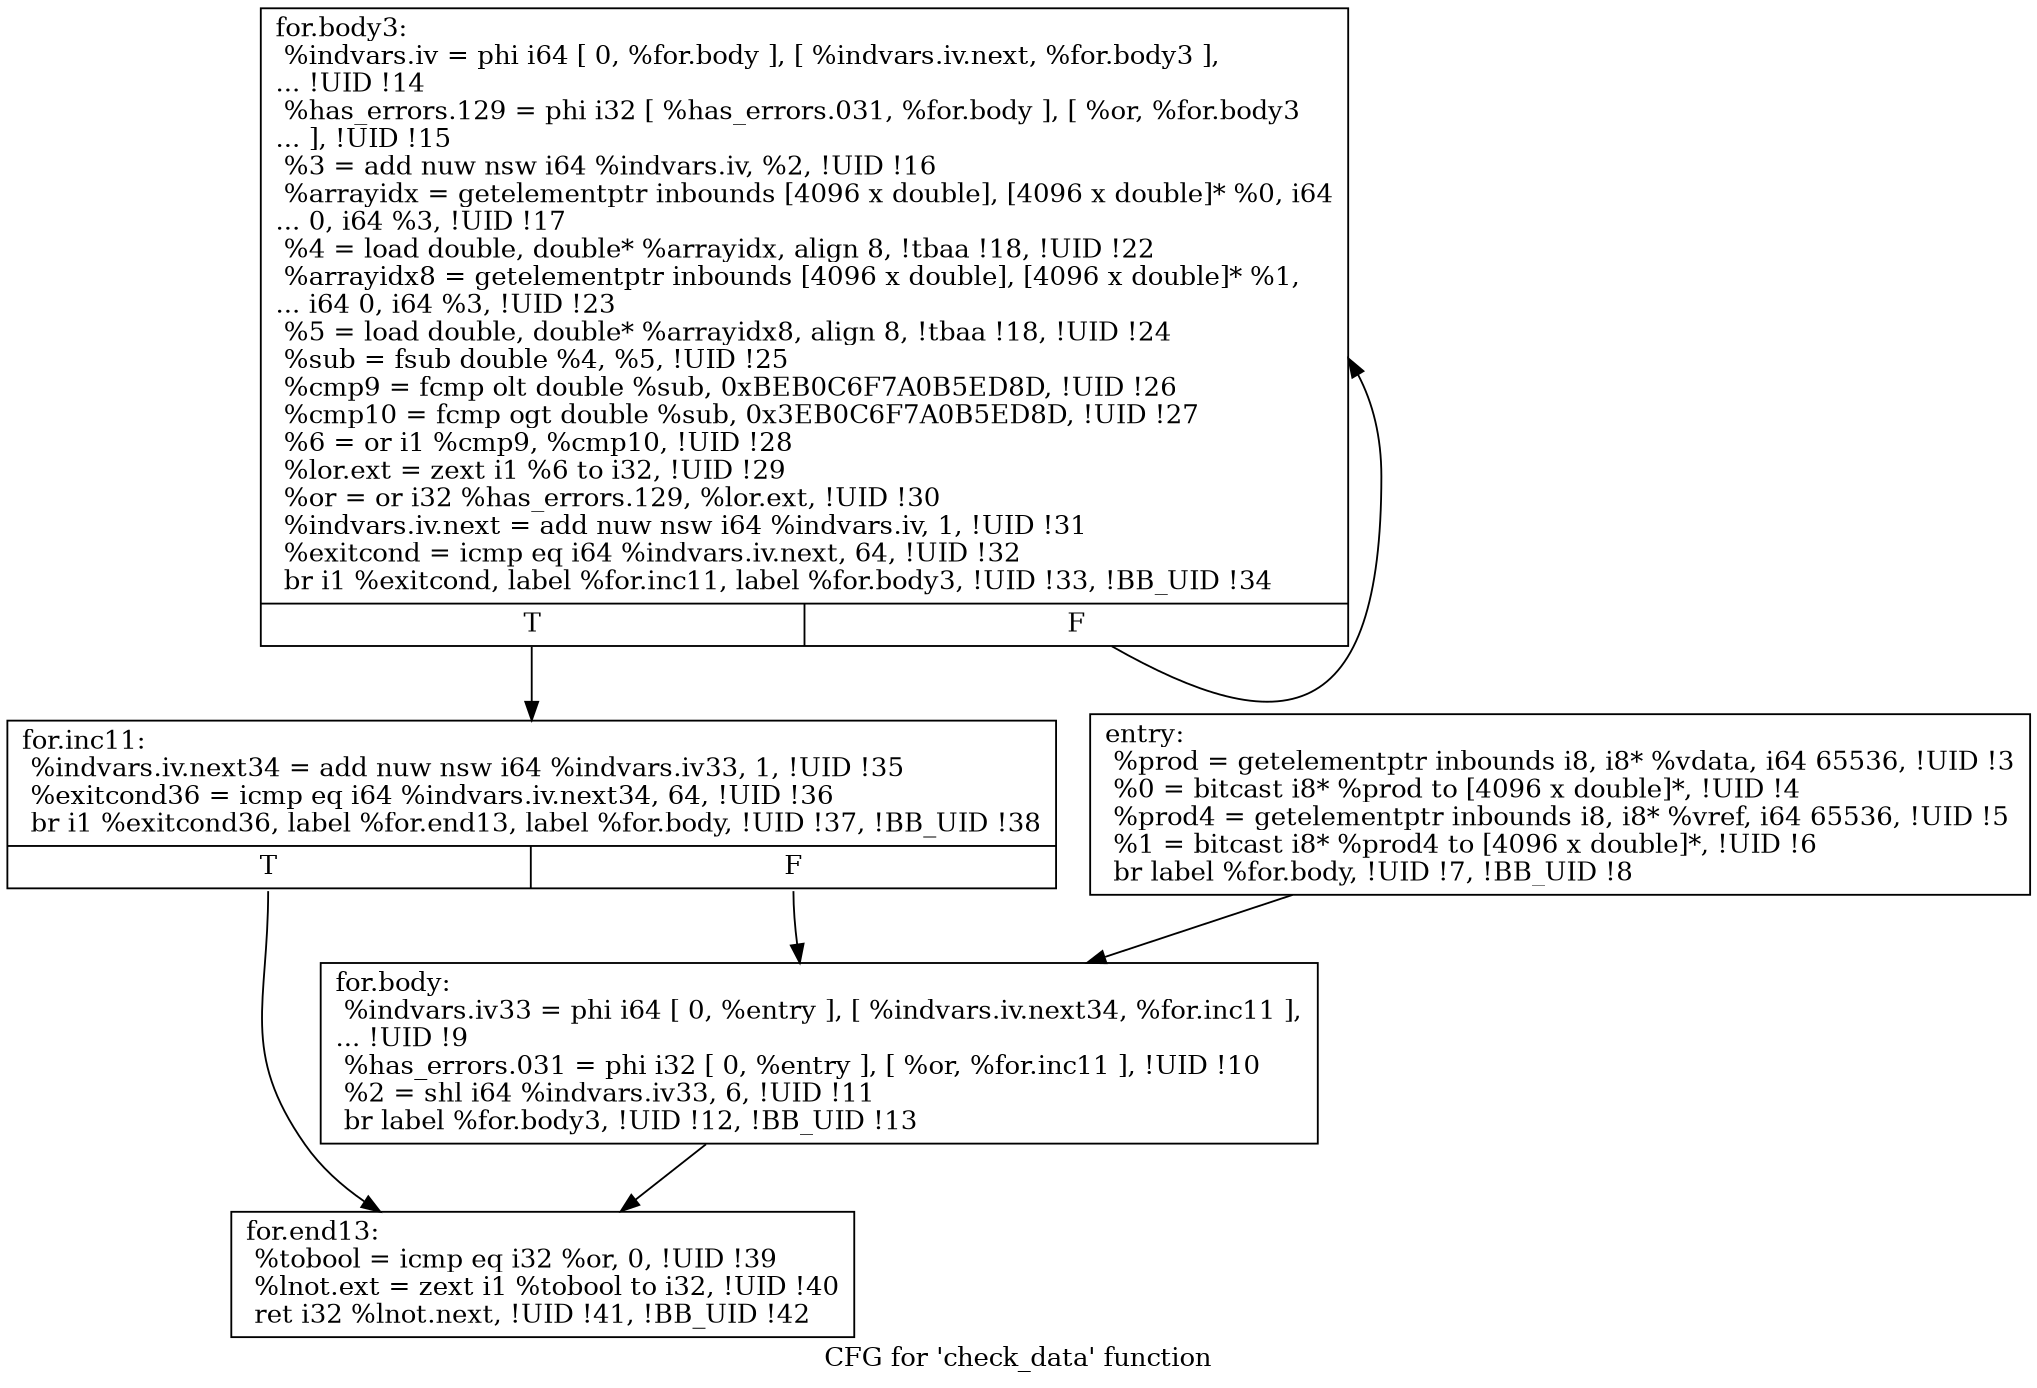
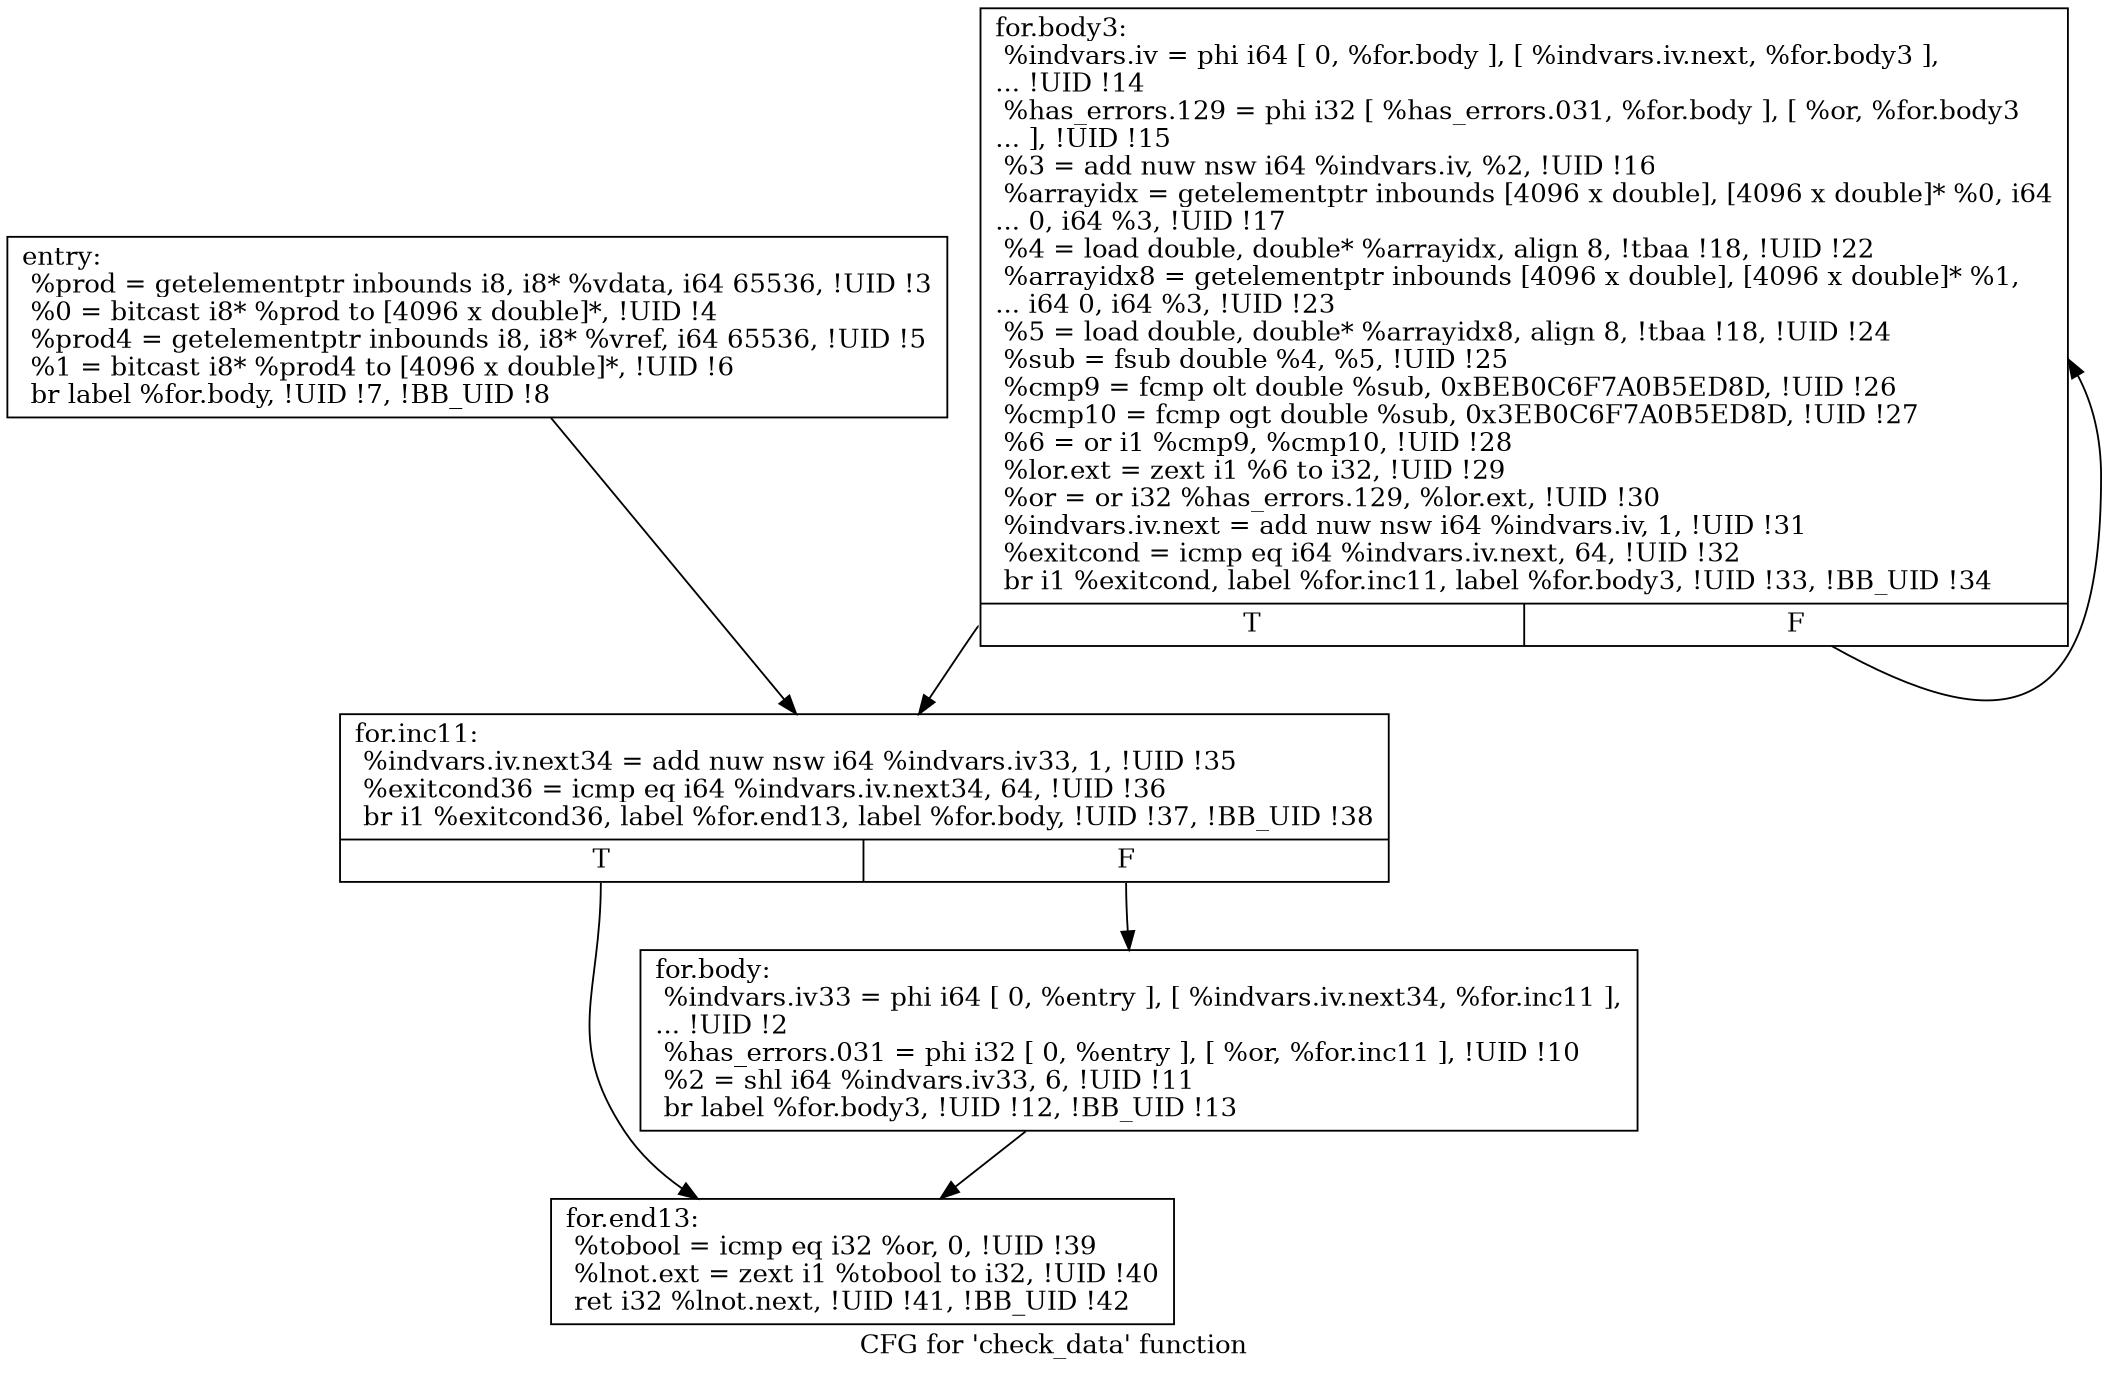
edge "entry:" -> "for.body:": now "entry:" -> "for.inc11:"
node "for.body:": text "... !UID !9" -> "... !UID !2"
